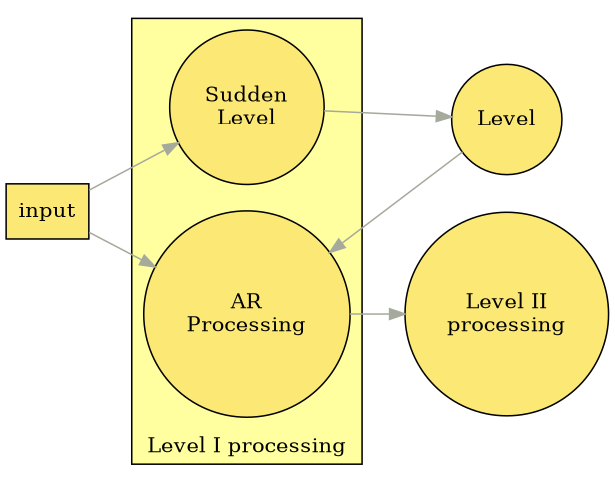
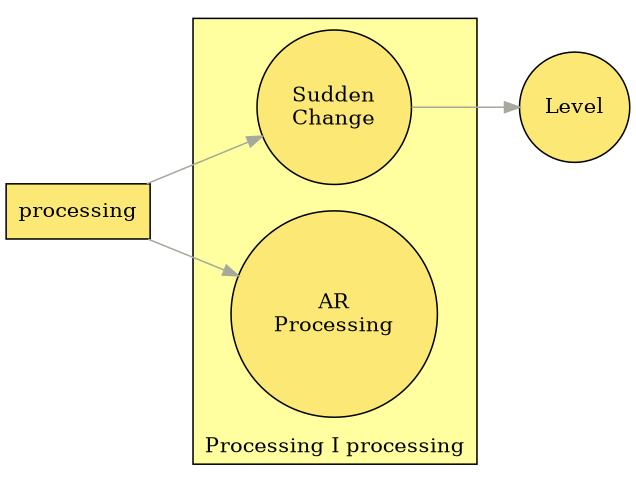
node "Sudden Level": label "Sudden Level" -> "Sudden Change"
edge "Level" -> "AR Processing": removed
node "input": label "input" -> "processing"
node "Level II processing": removed
cluster "Level I processing": label "Level I processing" -> "Processing I processing"
